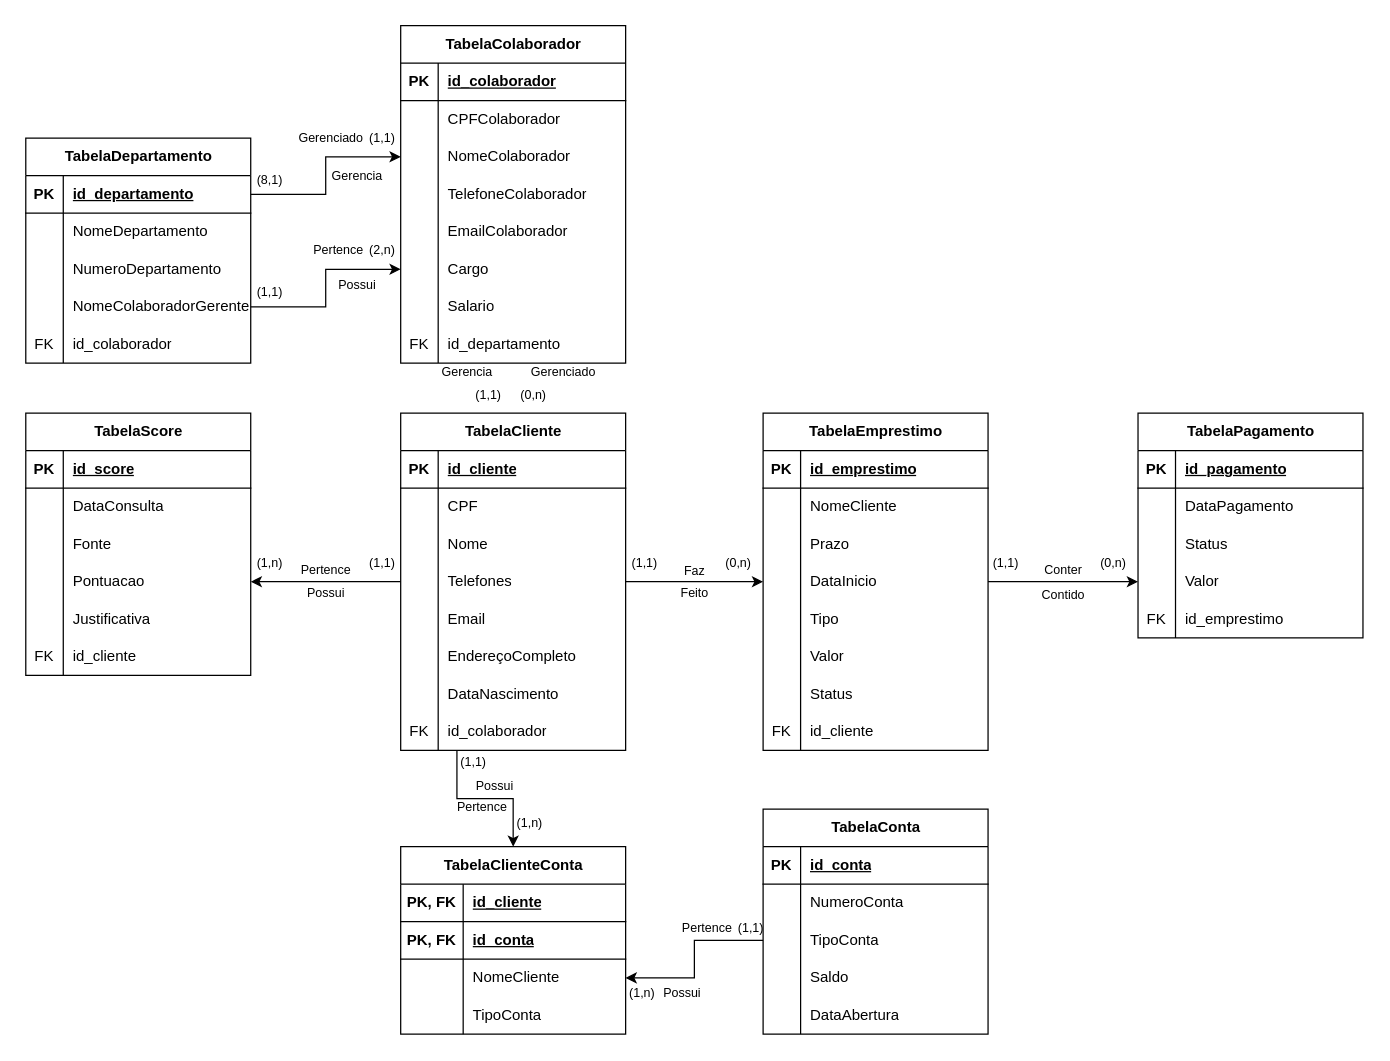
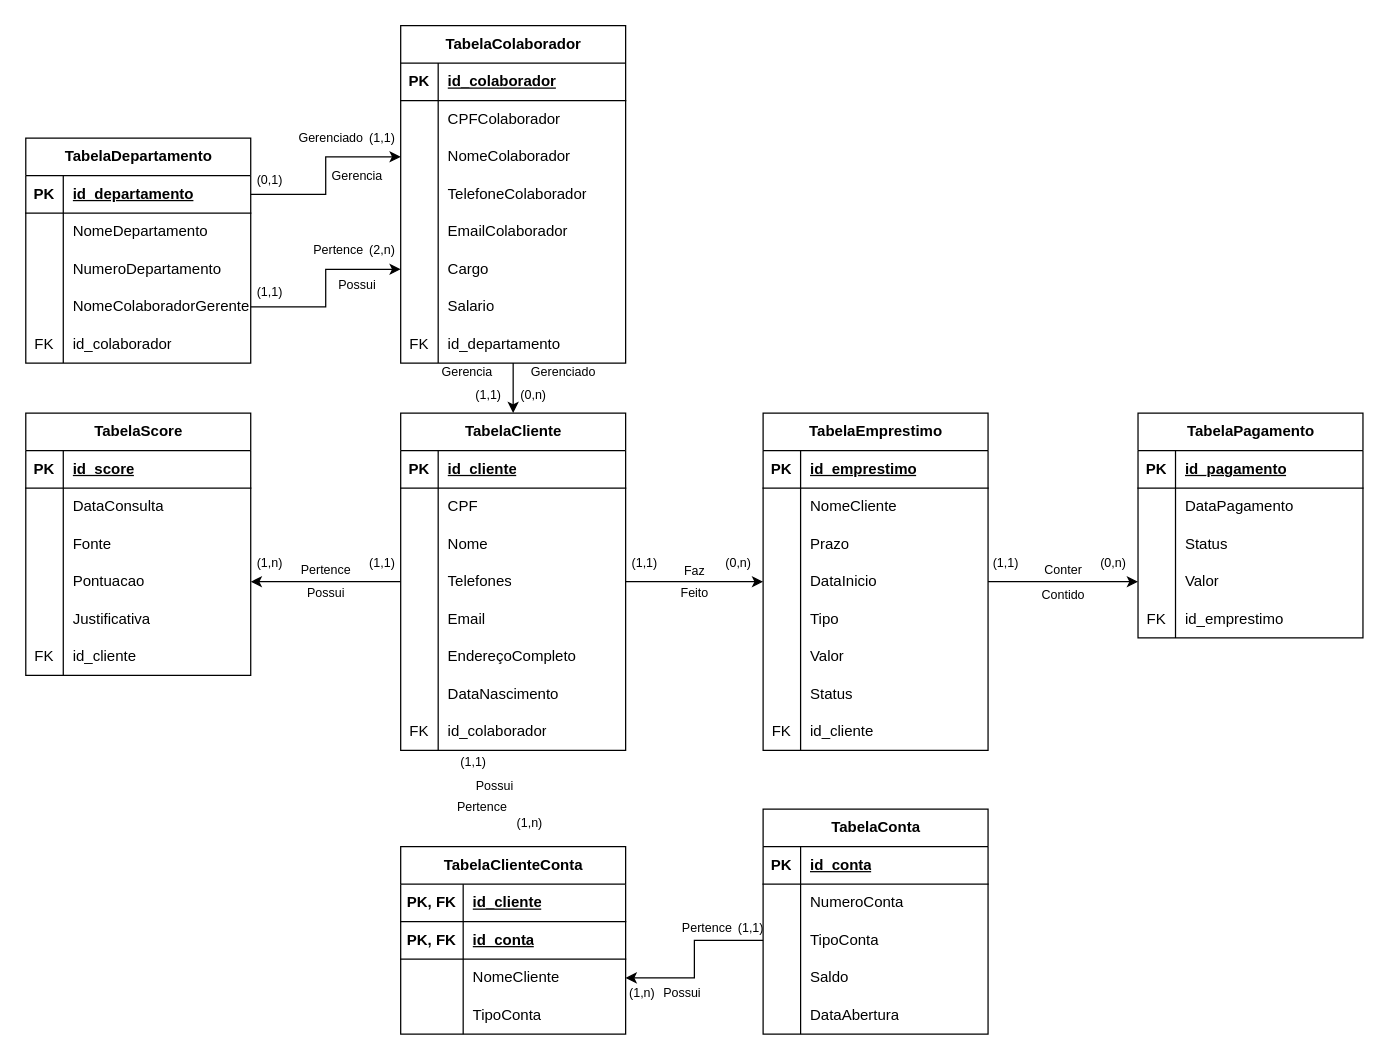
node "(8,1)": label "(8,1)" -> "(0,1)"
edge "TabelaColaborador" -> "TabelaCliente": added
edge "TabelaCliente" -> "TabelaClienteConta": removed
